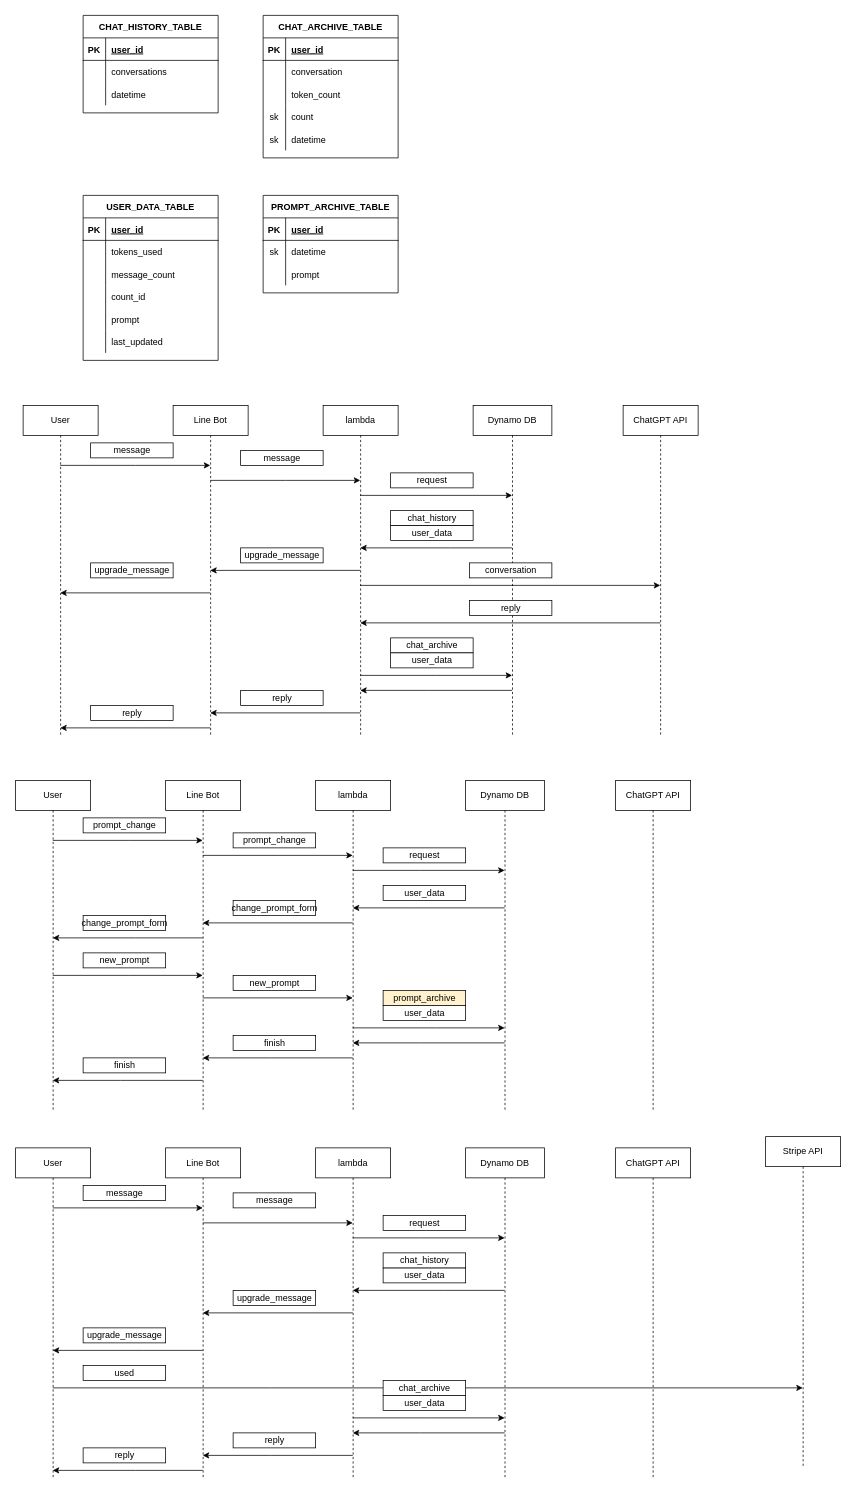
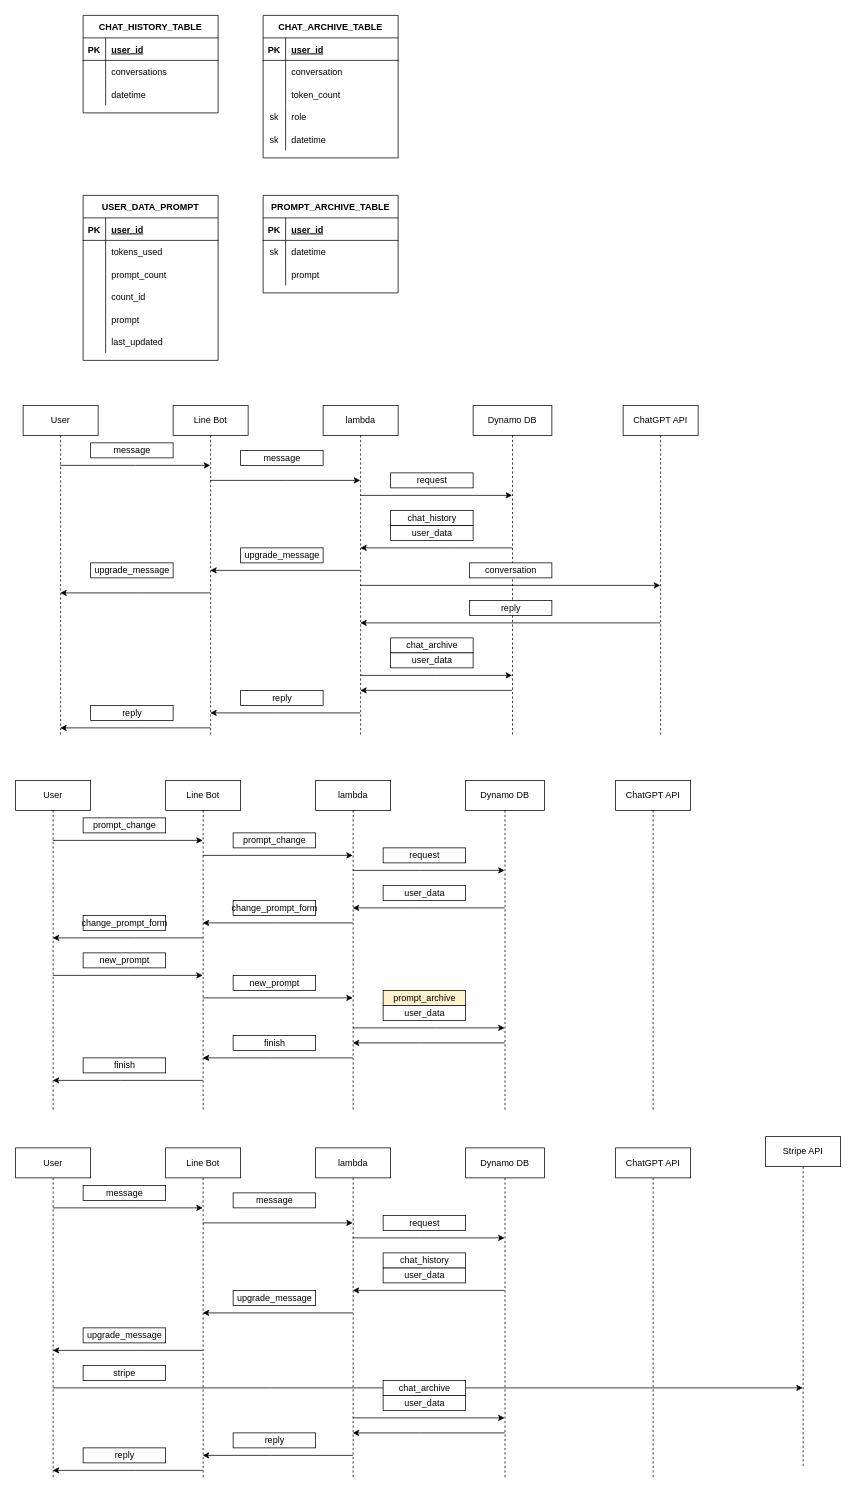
node "count": label "count" -> "role"
node "USER_DATA_TABLE": label "USER_DATA_TABLE" -> "USER_DATA_PROMPT"
node "message_count": label "message_count" -> "prompt_count"
node "used": label "used" -> "stripe"
